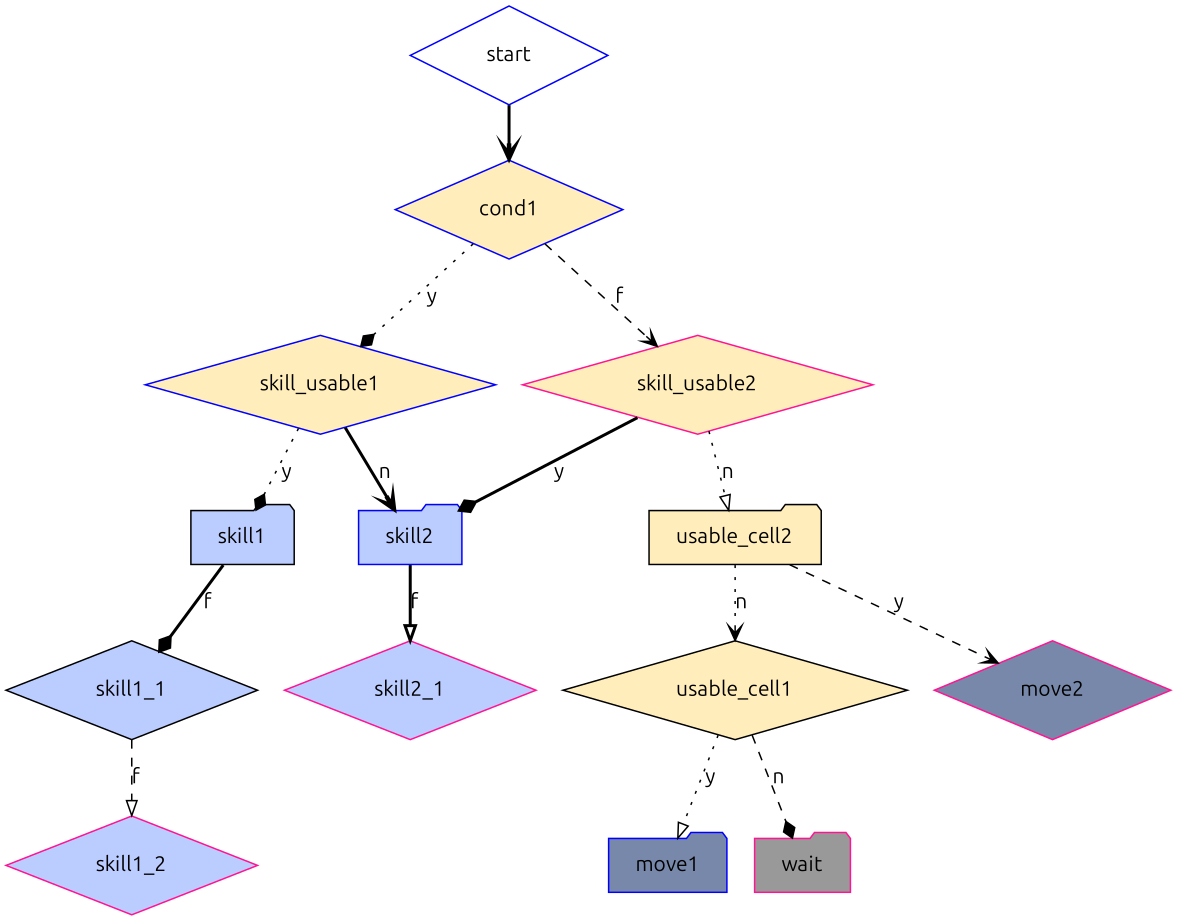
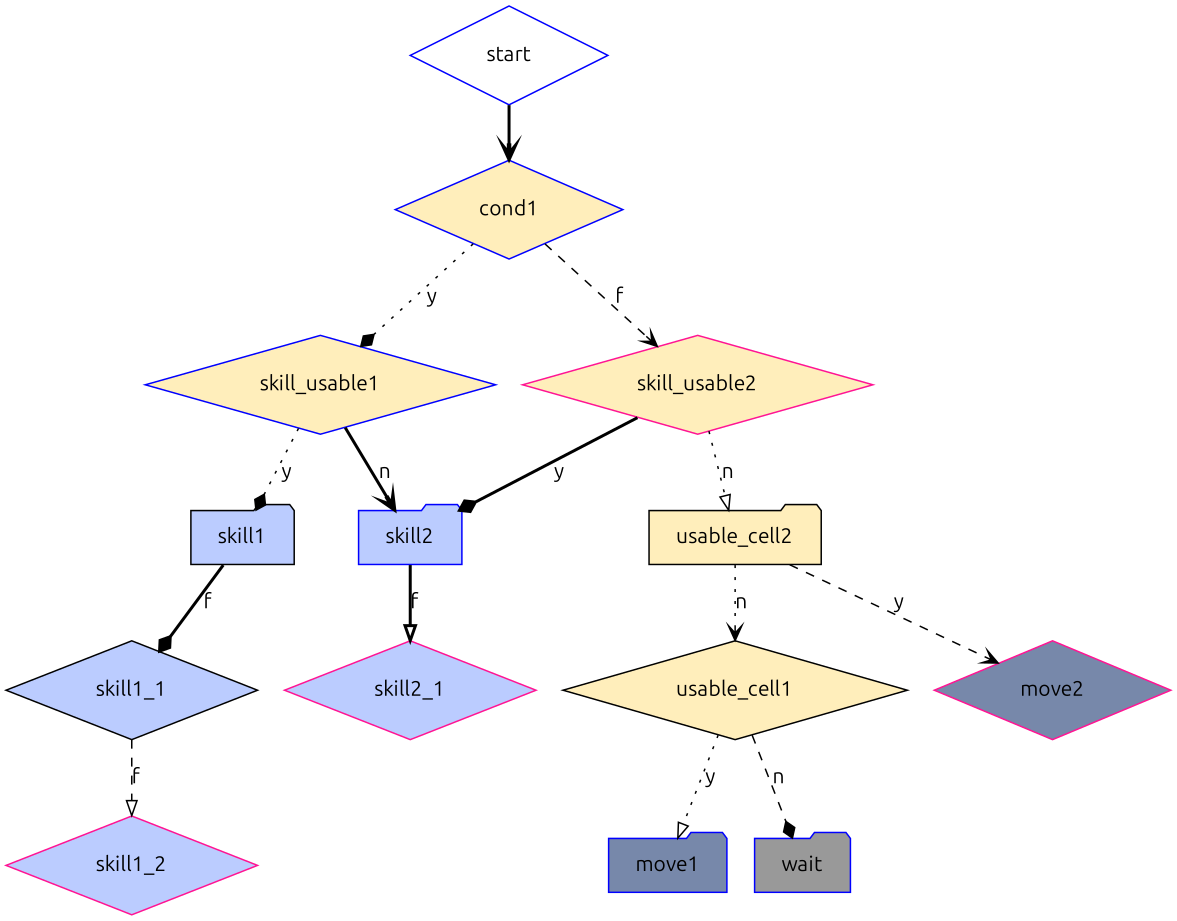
node "wait": color deeppink -> blue
